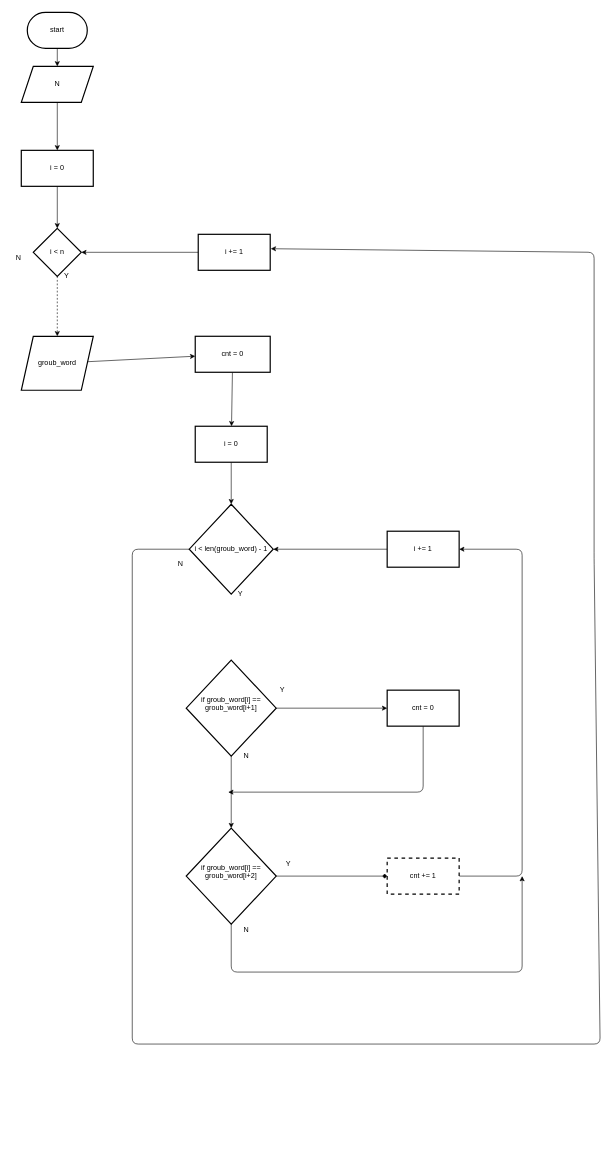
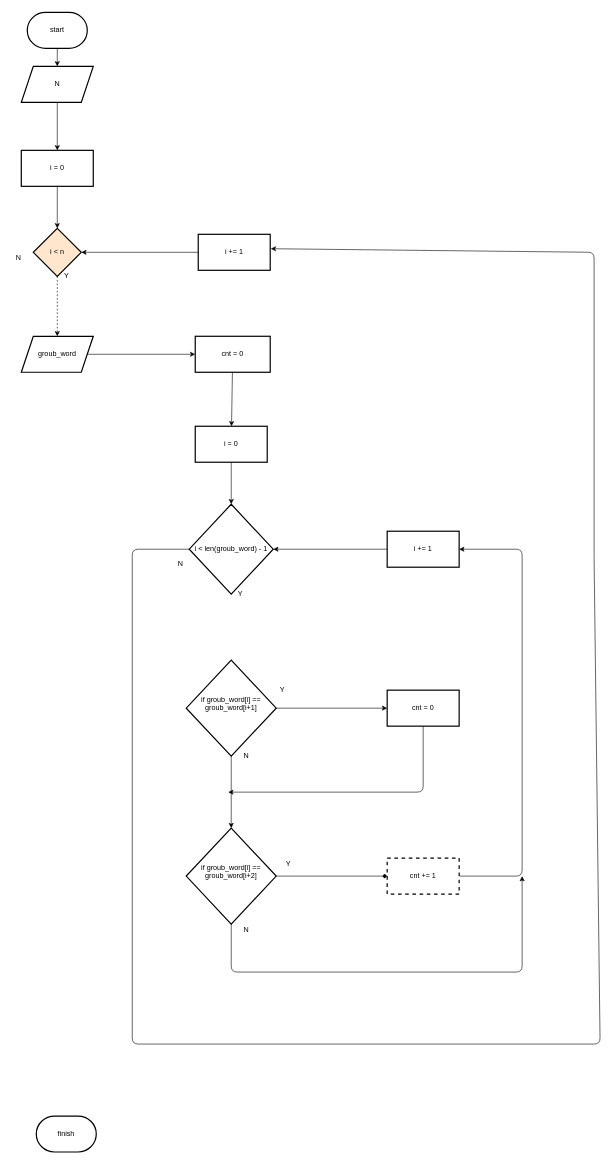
node "i < n": fillcolor #ffffff -> #ffe6cc
node "groub_word": size 72x54 -> 72x36
node "finish": added
